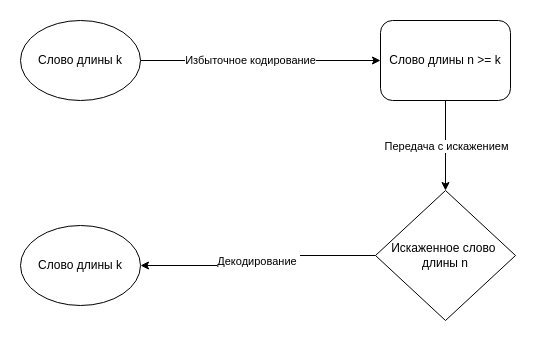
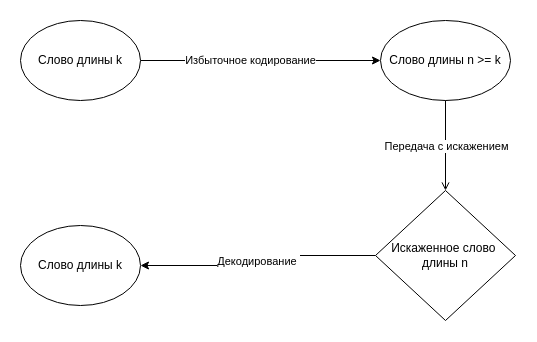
node "Слово длины n >= k": shape rounded rectangle -> ellipse
edge "Слово длины n >= k" -> "Искаженное слово длины n": arrowhead classic -> open
